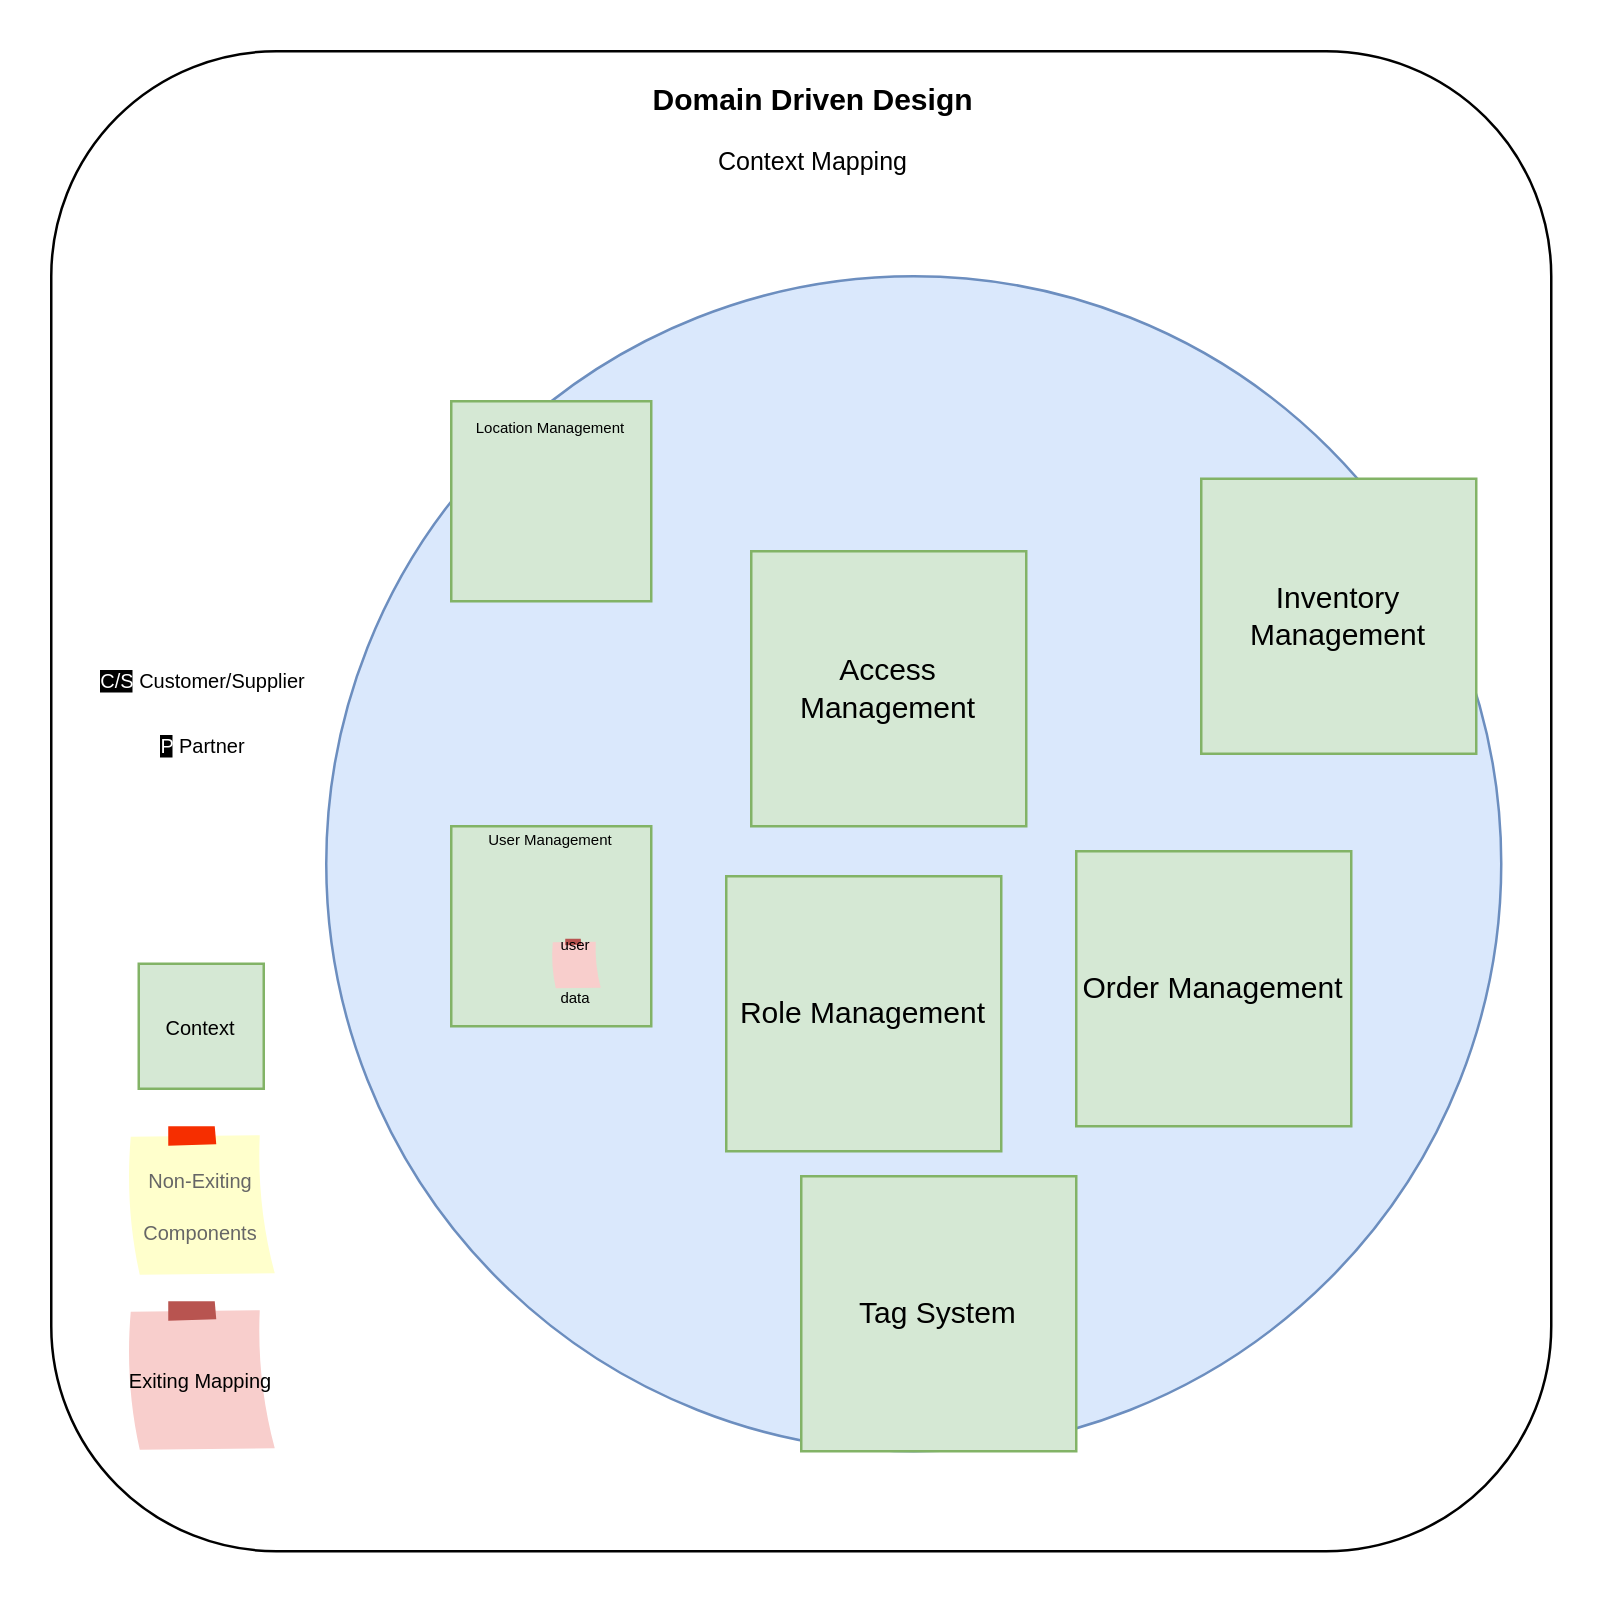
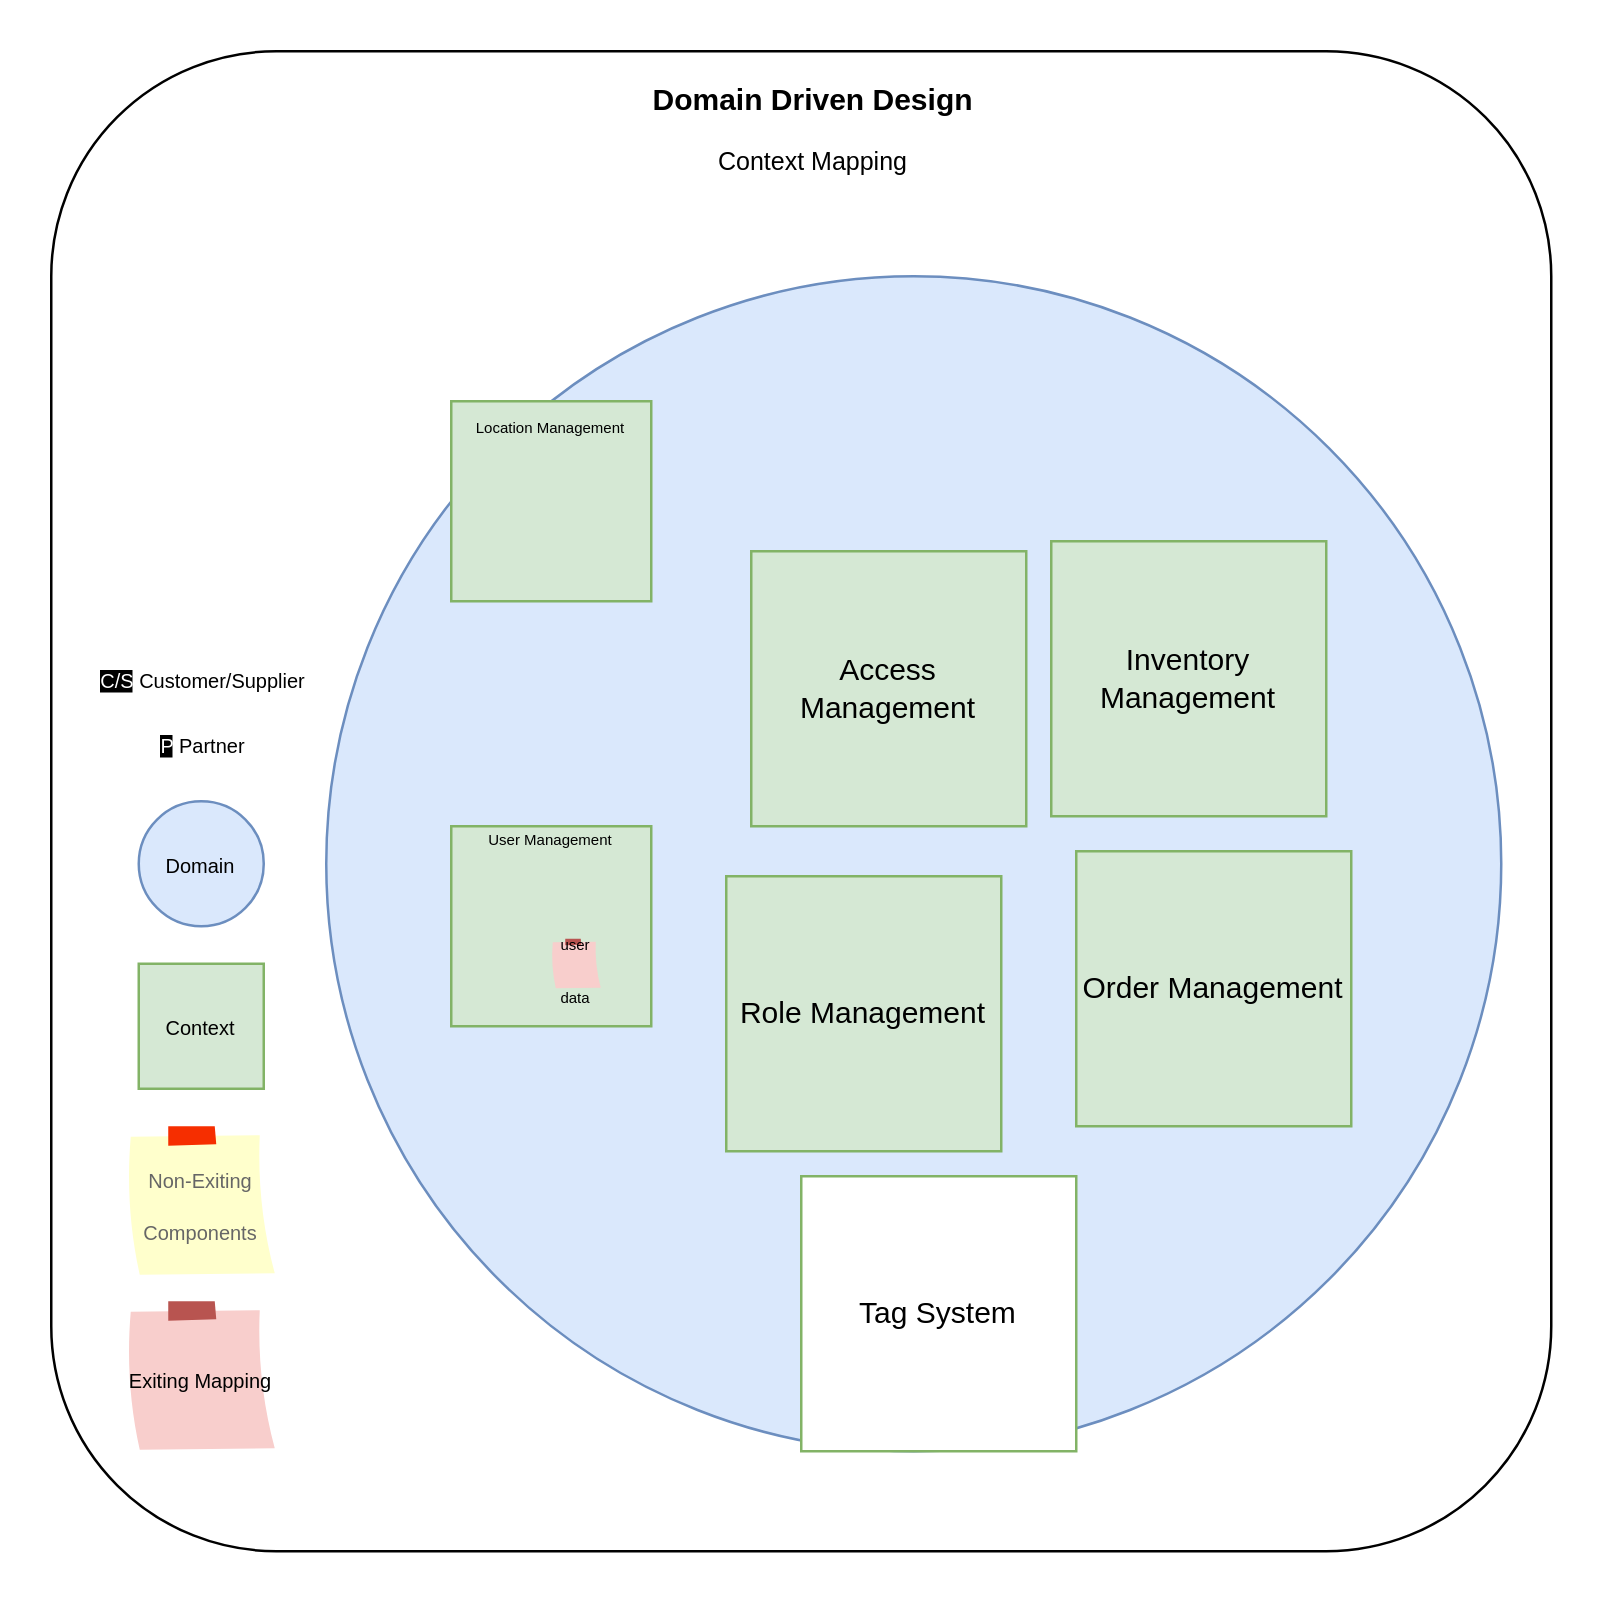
node "Inventory Management": moved (1339, 616) -> (1189, 679)
node "Domain": added
node "Tag System": fillcolor #d5e8d4 -> #ffffff
